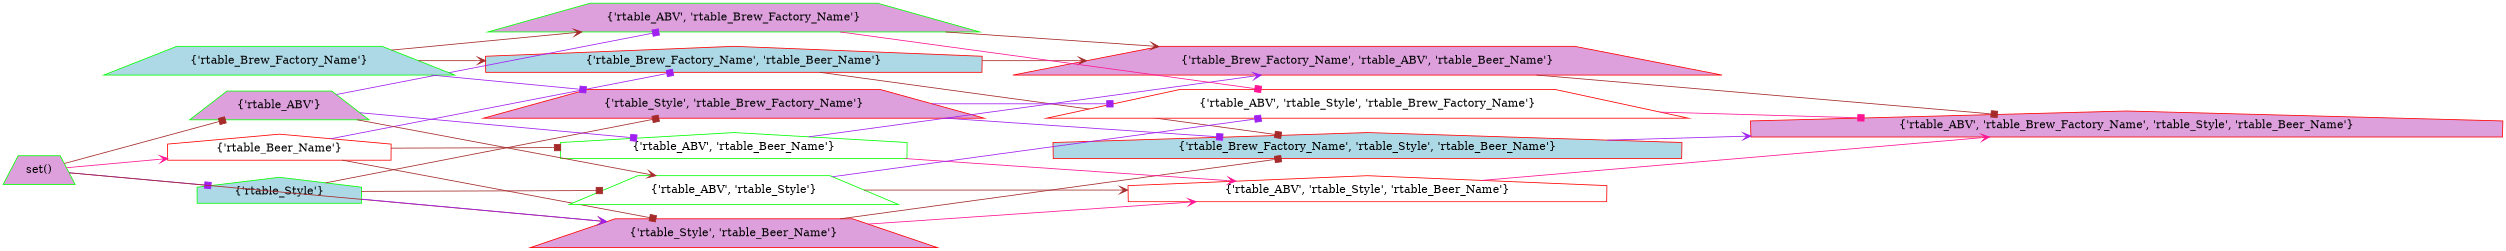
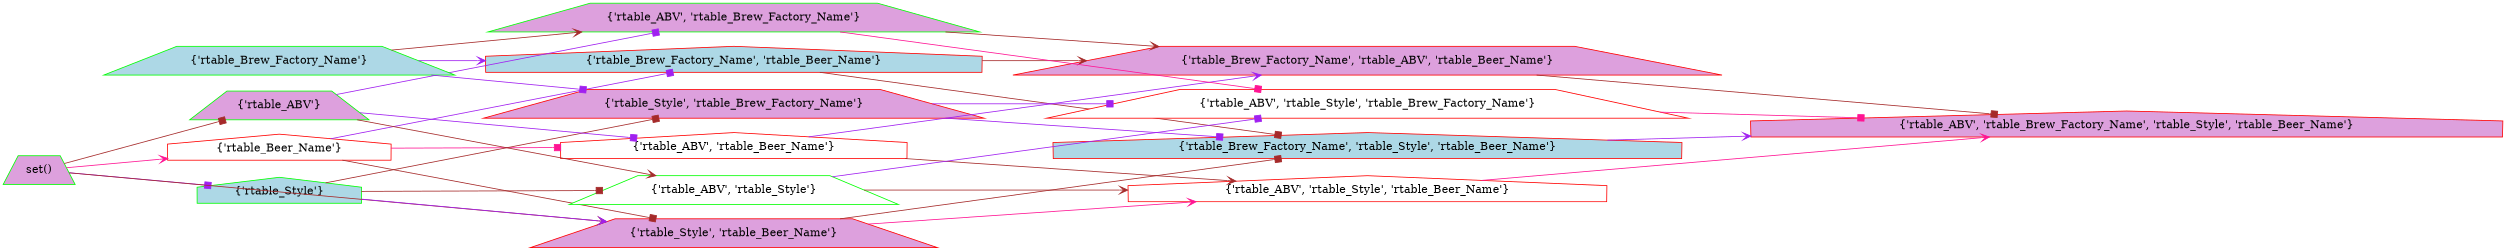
edge "{'rtable_Brew_Factory_Name'}" -> "{'rtable_Brew_Factory_Name', 'rtable_Beer_Name'}": color brown -> purple
node "{'rtable_ABV', 'rtable_Beer_Name'}": color green -> red
edge "{'rtable_Beer_Name'}" -> "{'rtable_ABV', 'rtable_Beer_Name'}": color brown -> deeppink
edge "{'rtable_ABV', 'rtable_Beer_Name'}" -> "{'rtable_ABV', 'rtable_Style', 'rtable_Beer_Name'}": color deeppink -> brown
